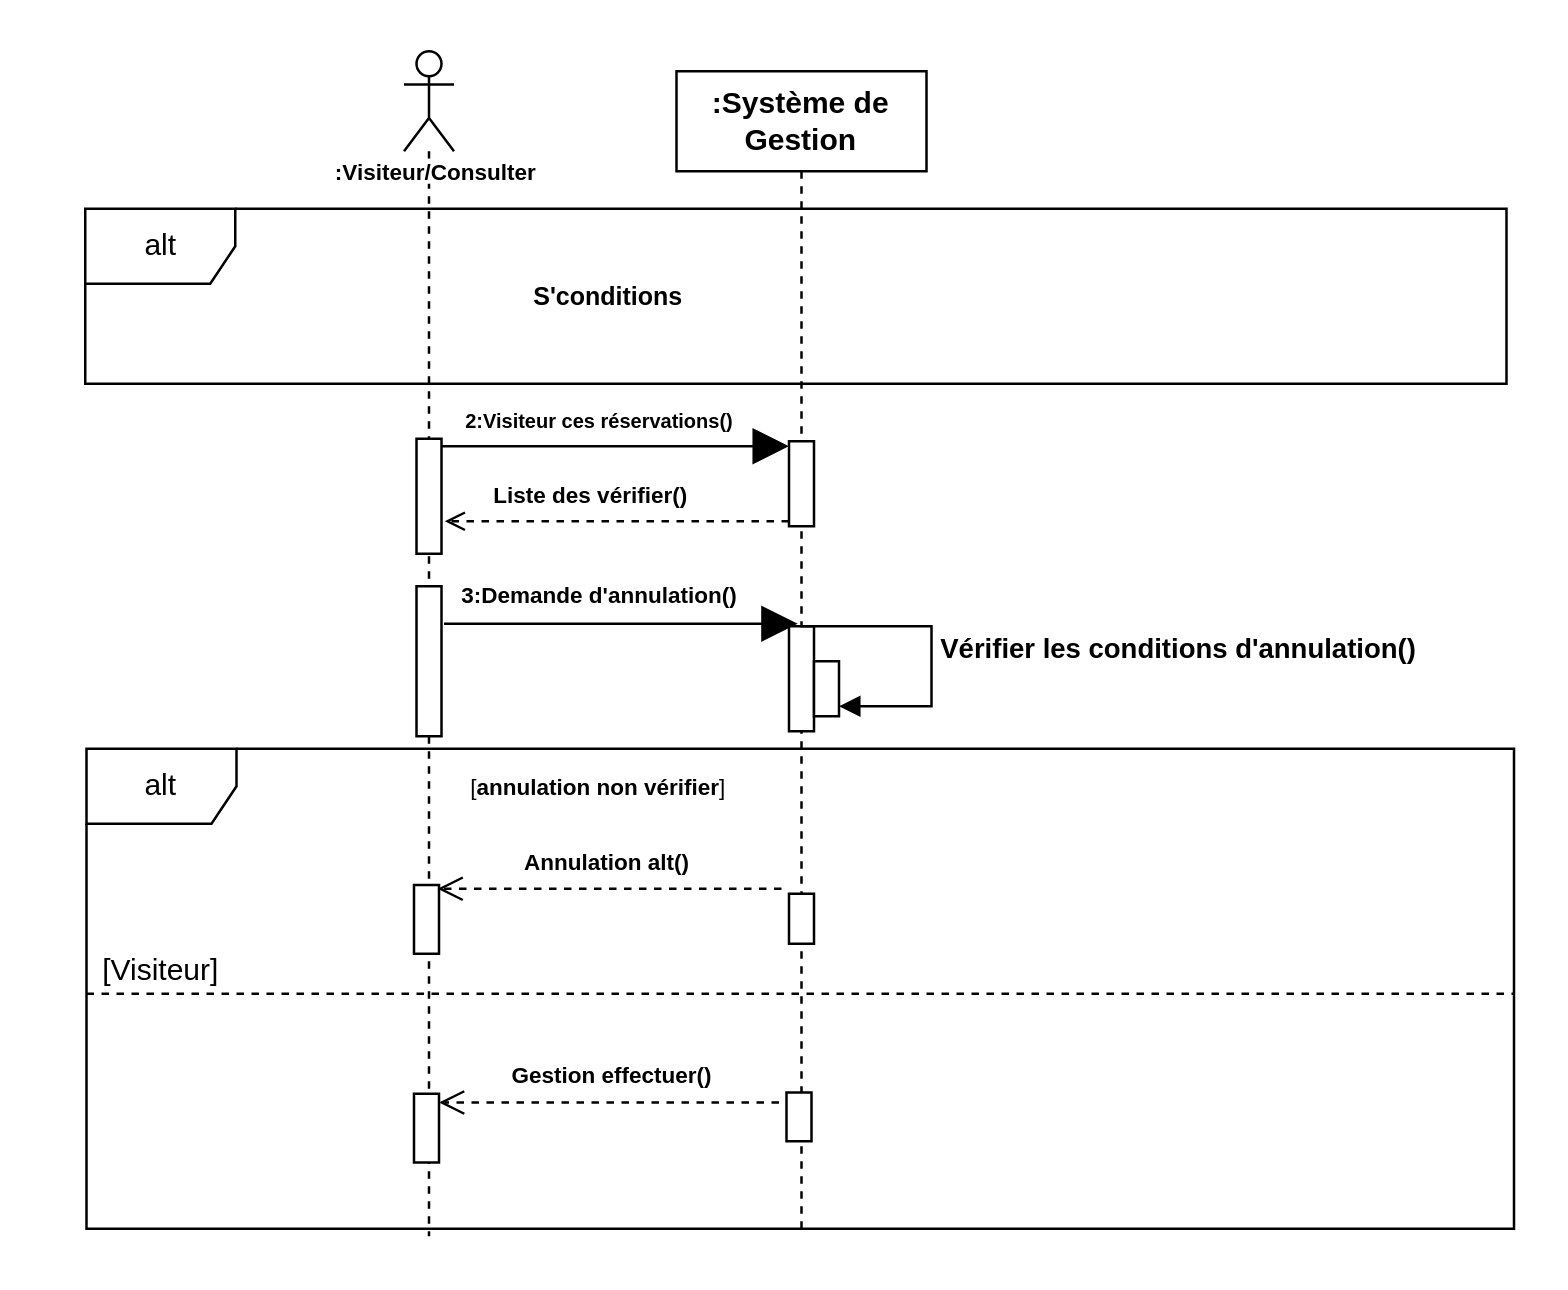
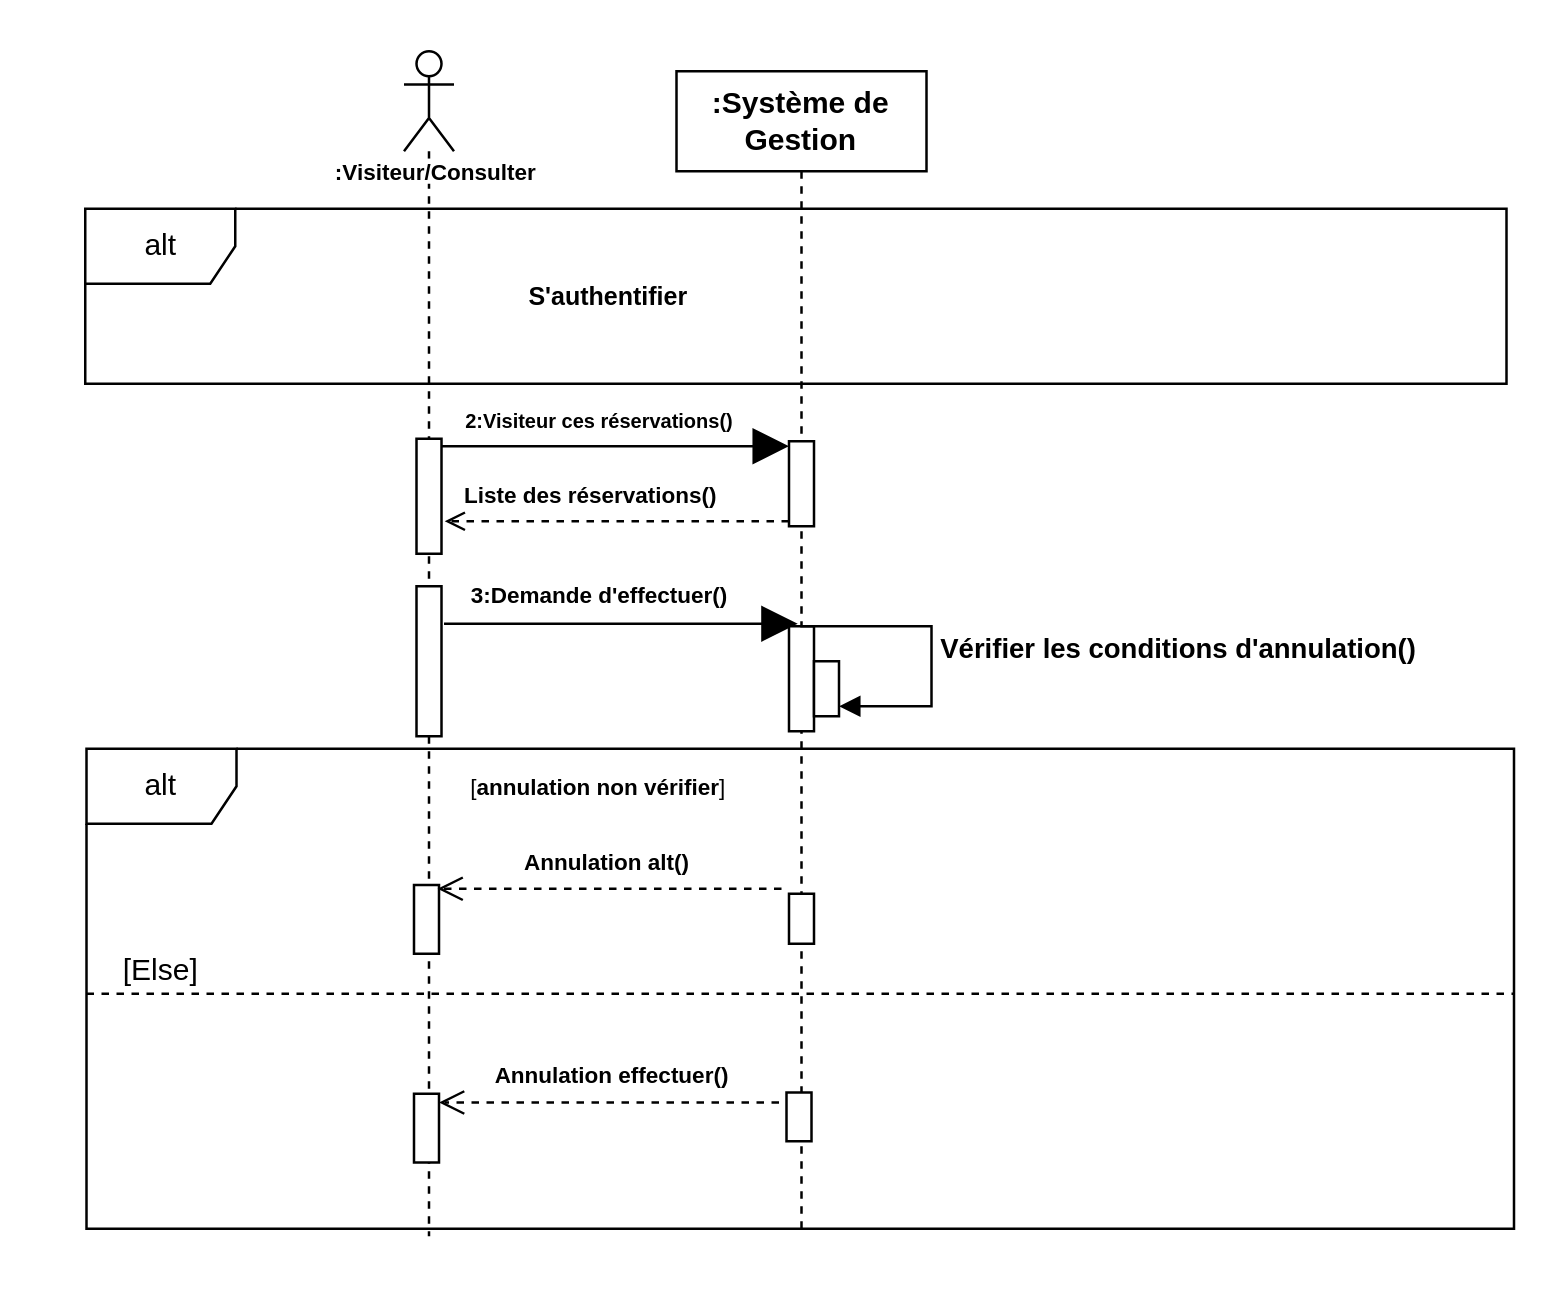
node "S'conditions": label "S'conditions" -> "S'authentifier"
node "Liste des vérifier()": label "Liste des vérifier()" -> "Liste des réservations()"
node "3:Demande d'annulation()": label "3:Demande d'annulation()" -> "3:Demande d'effectuer()"
node "[Visiteur]": label "[Visiteur]" -> "[Else]"
node "Gestion effectuer()": label "Gestion effectuer()" -> "Annulation effectuer()"
